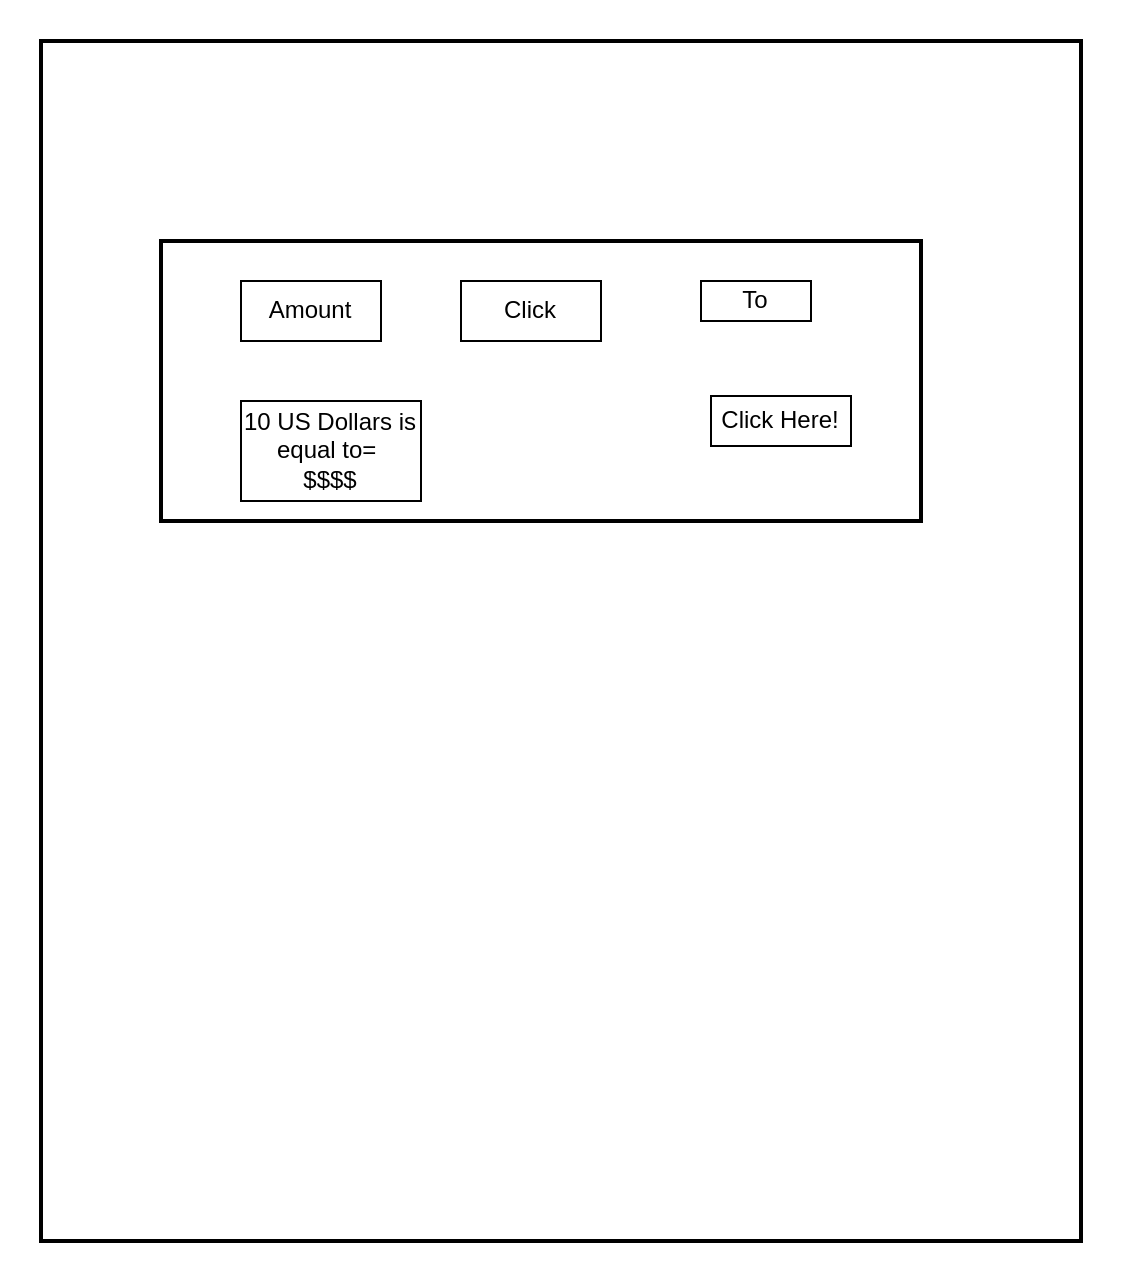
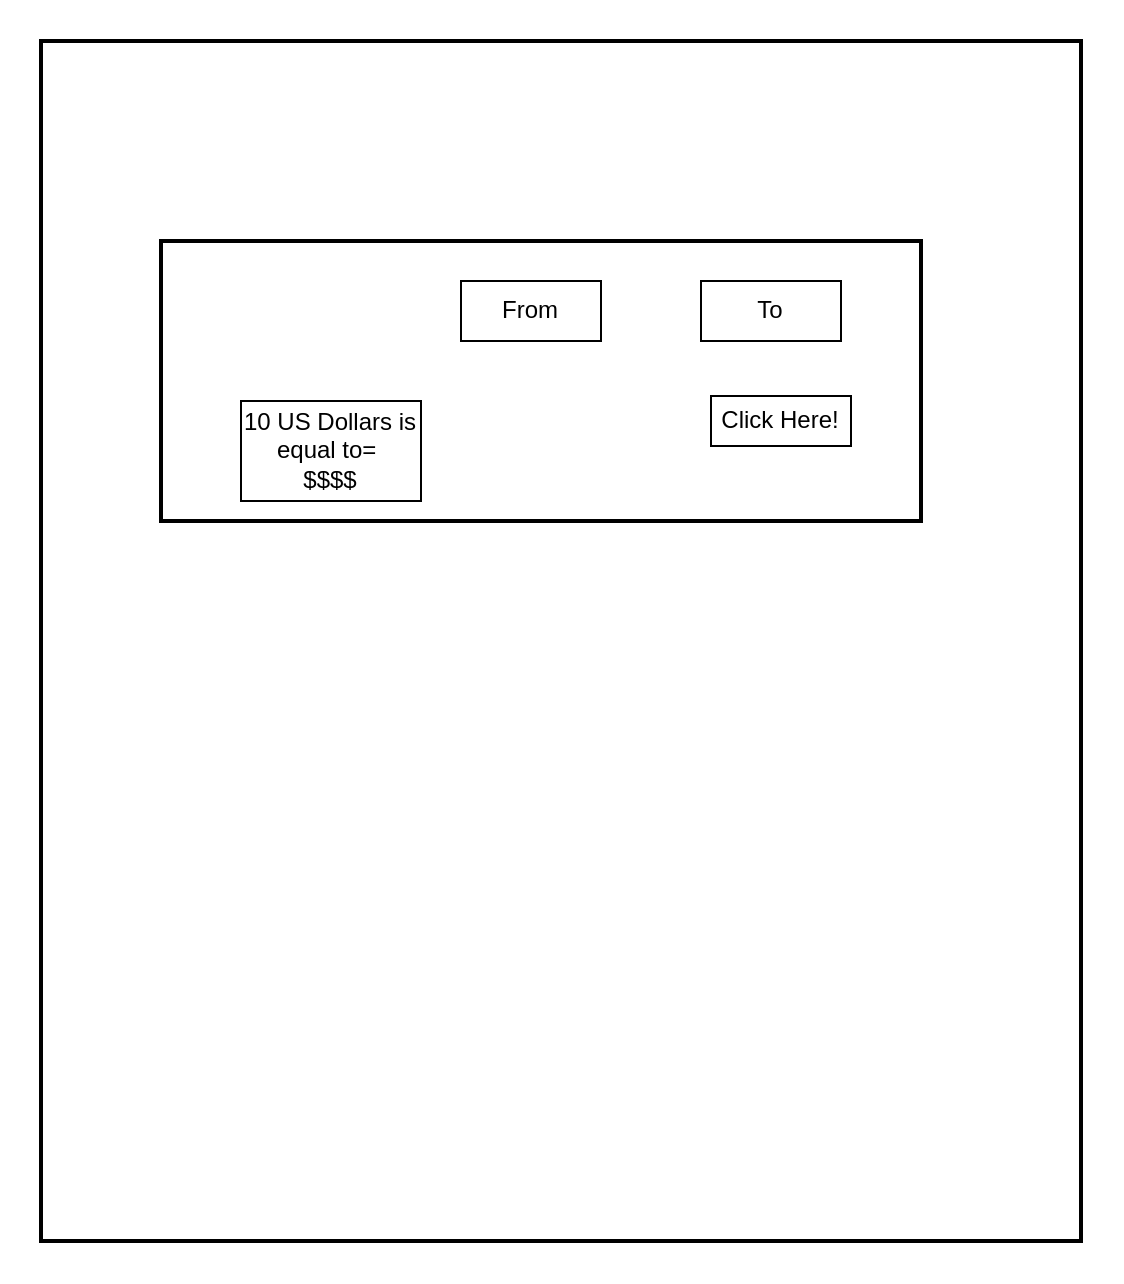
node "To": size 110x40 -> 140x60
node "Amount": removed
node "Click": label "Click" -> "From"
